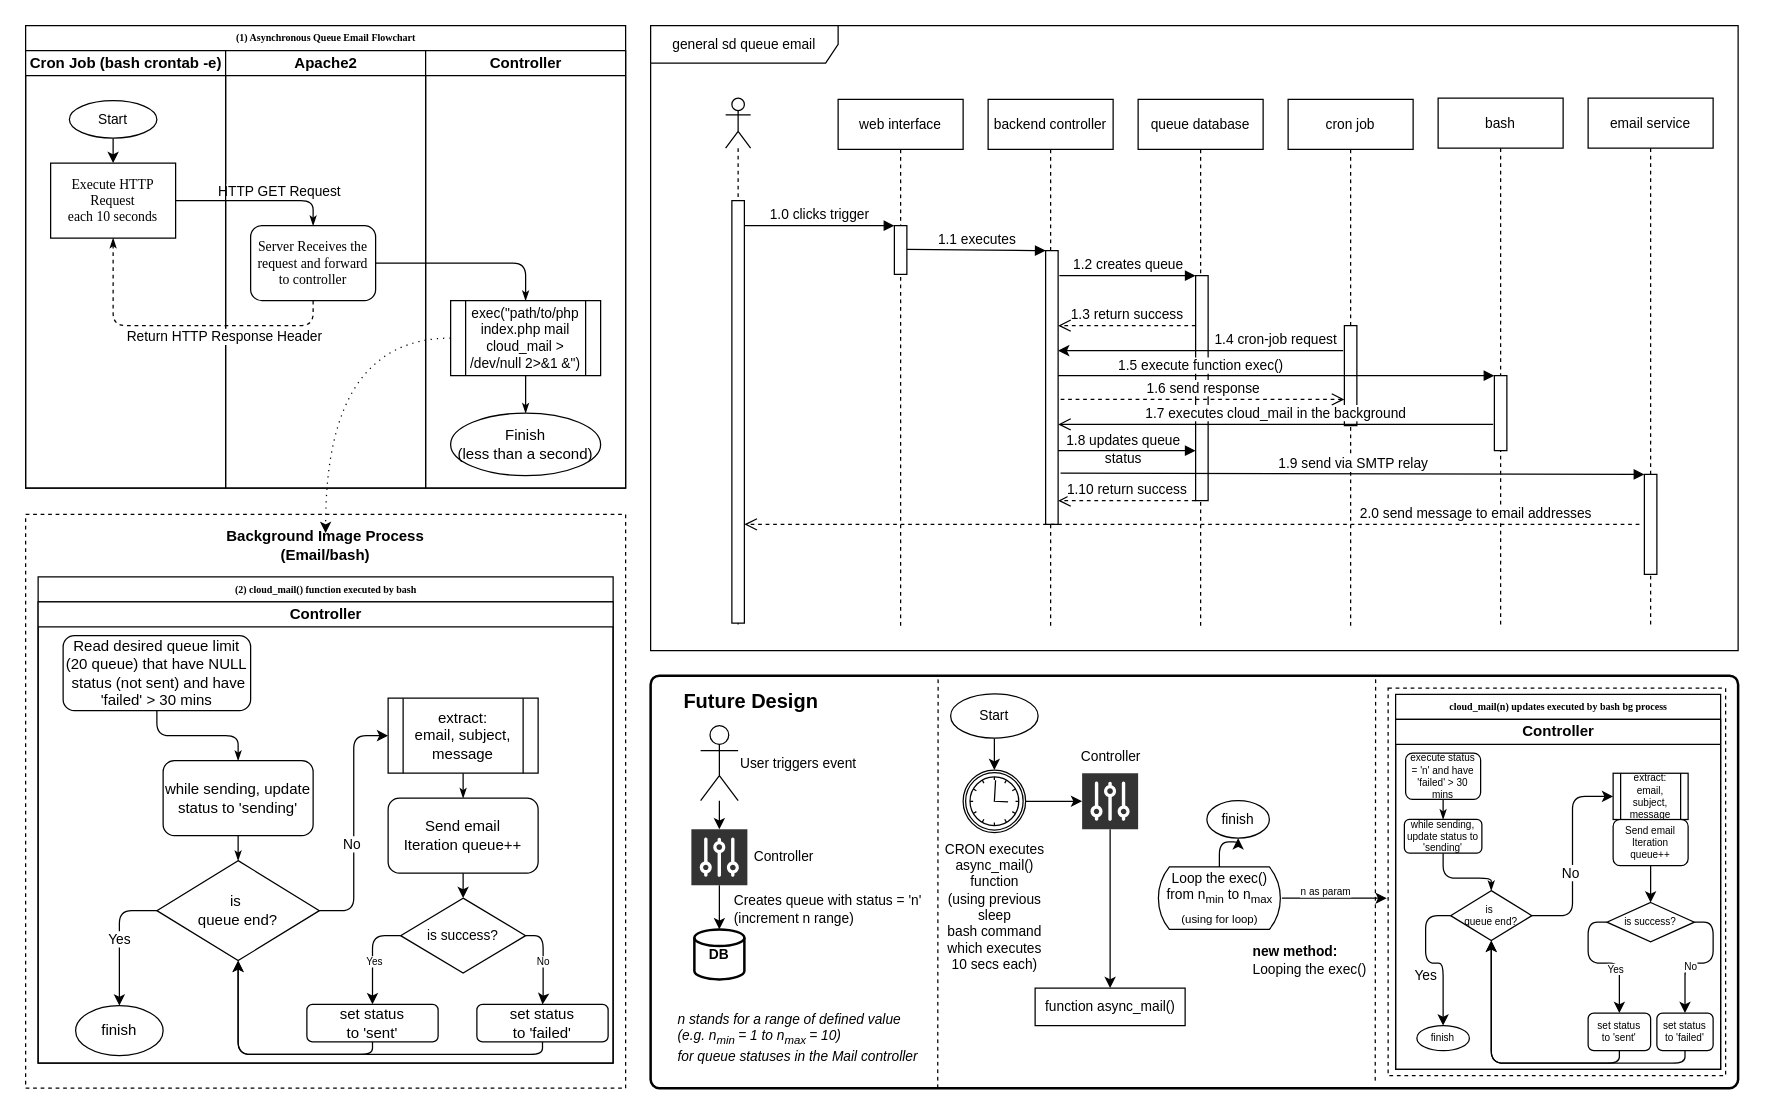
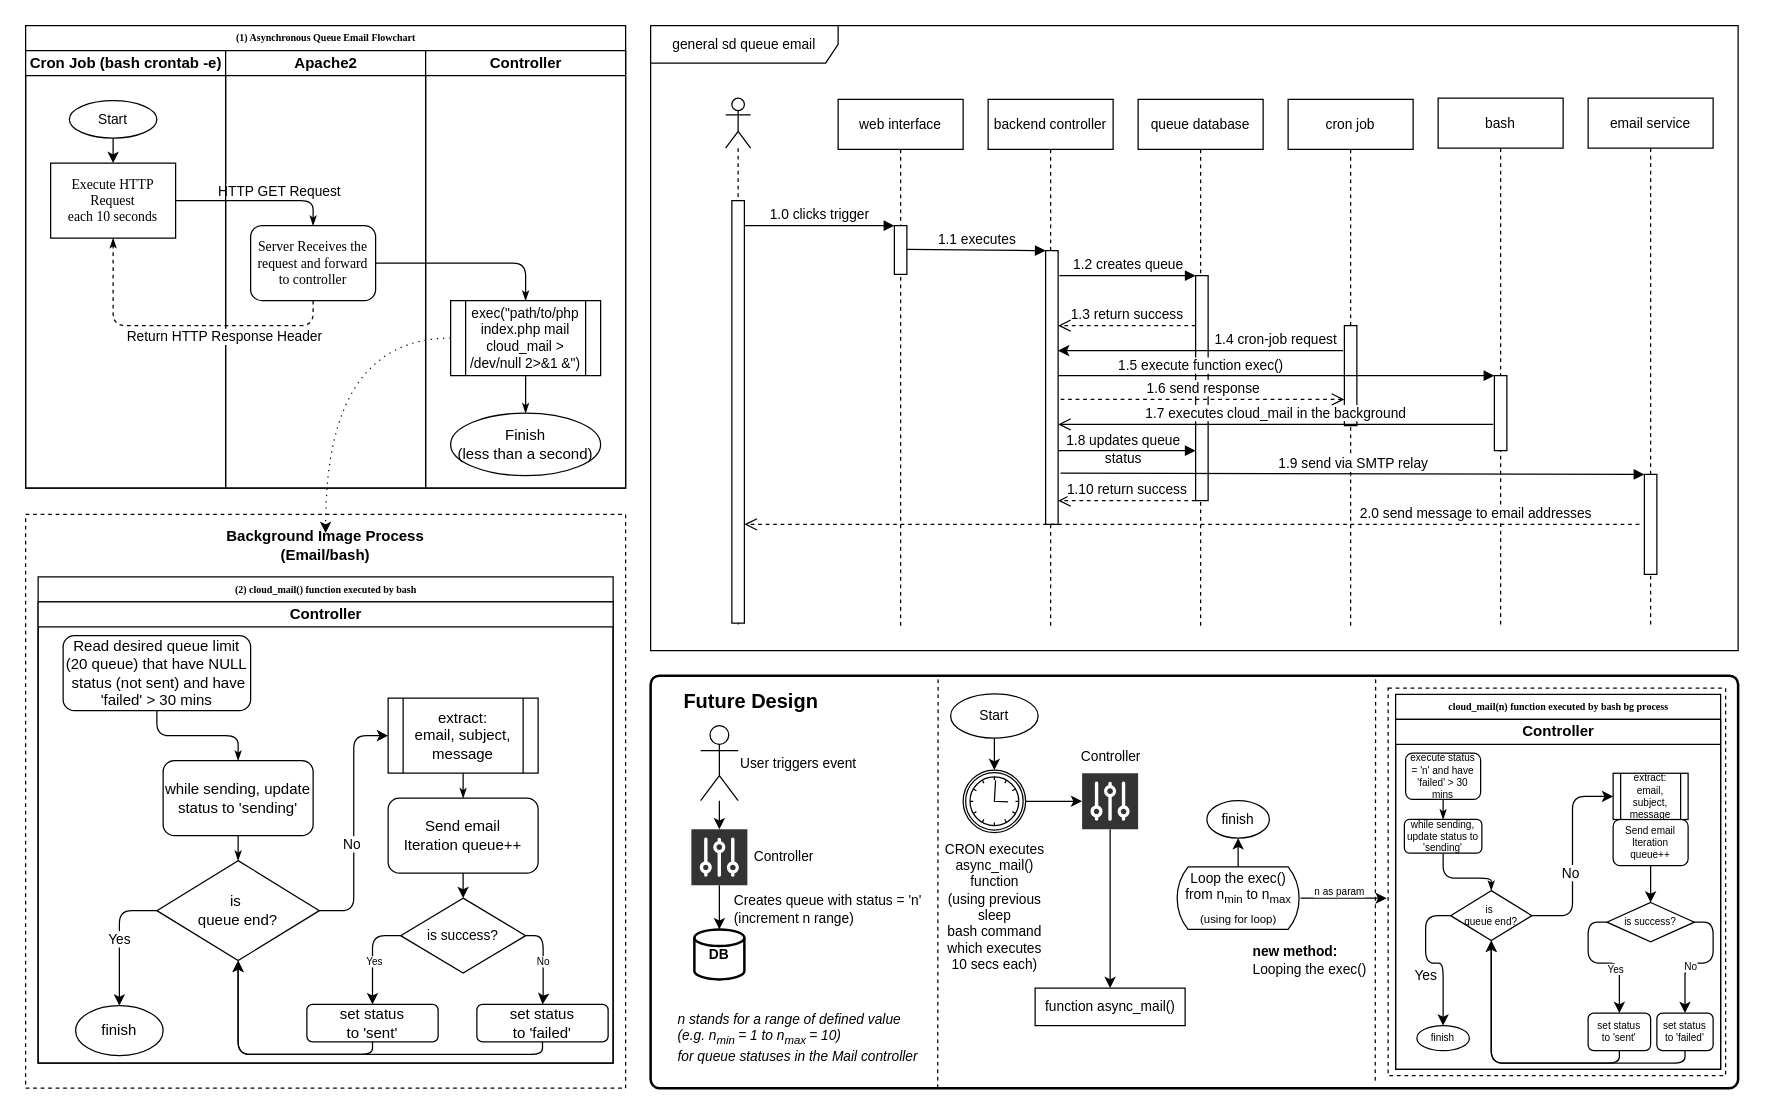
node "cloud_mail(n) updates executed by bash bg process": label "cloud_mail(n) updates executed by bash bg process" -> "cloud_mail(n) function executed by bash bg process"
node "Loop the exec() from nmin to nmax (using for loop)": moved (1219, 898) -> (1238, 898)
